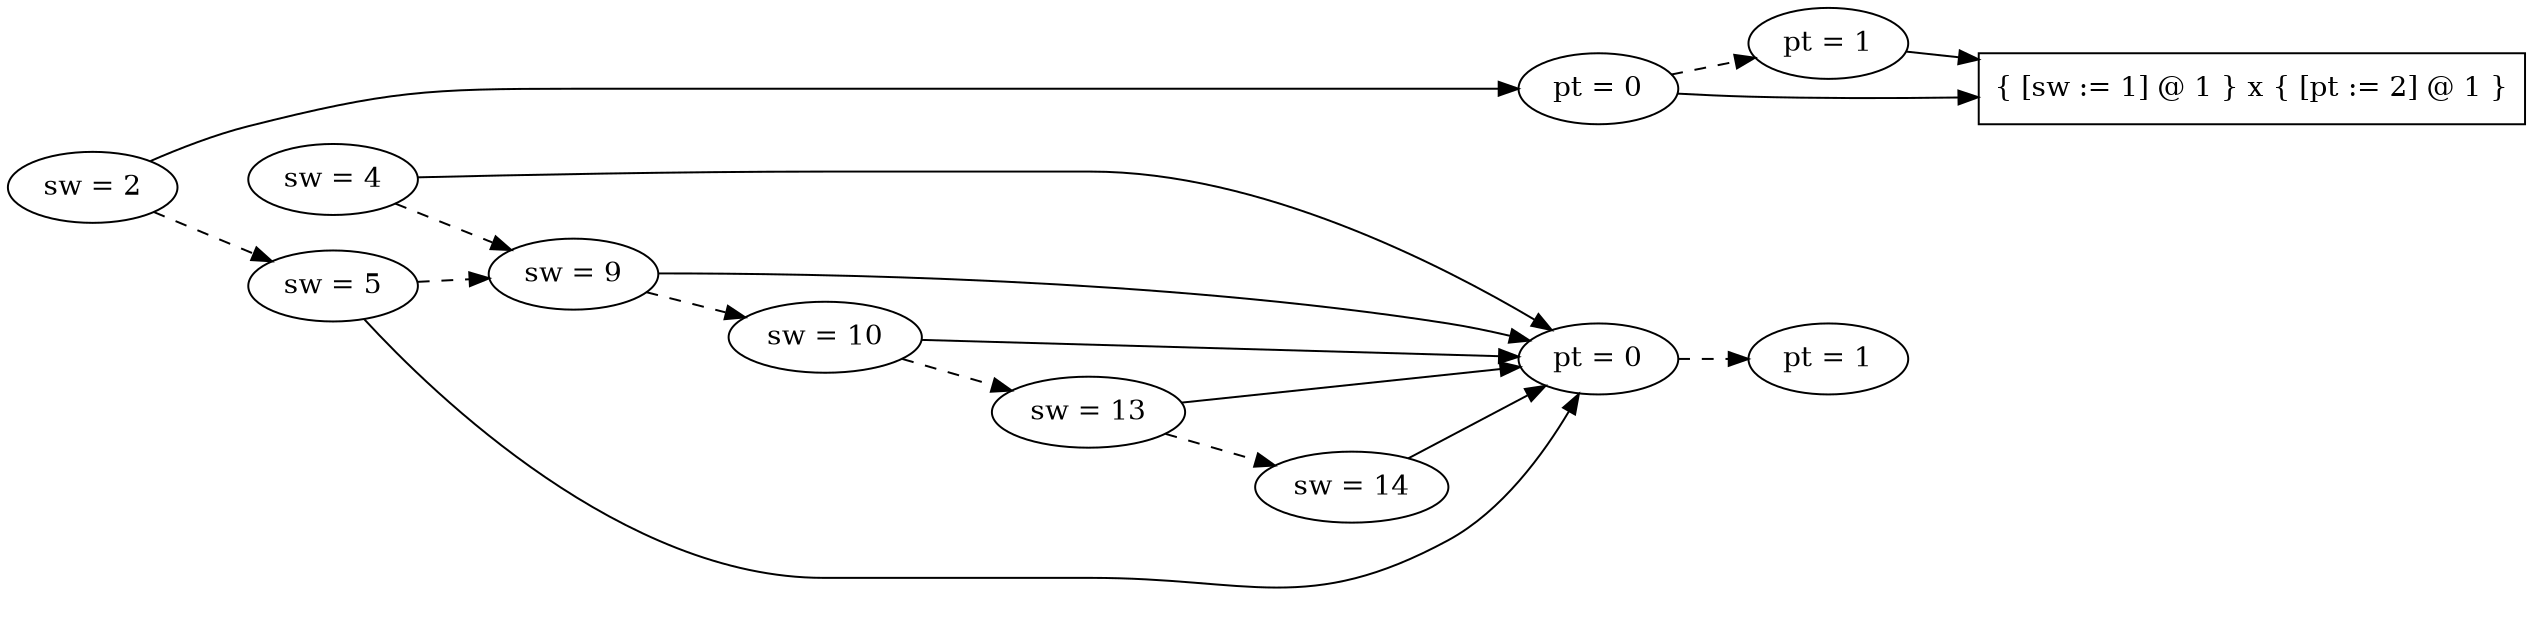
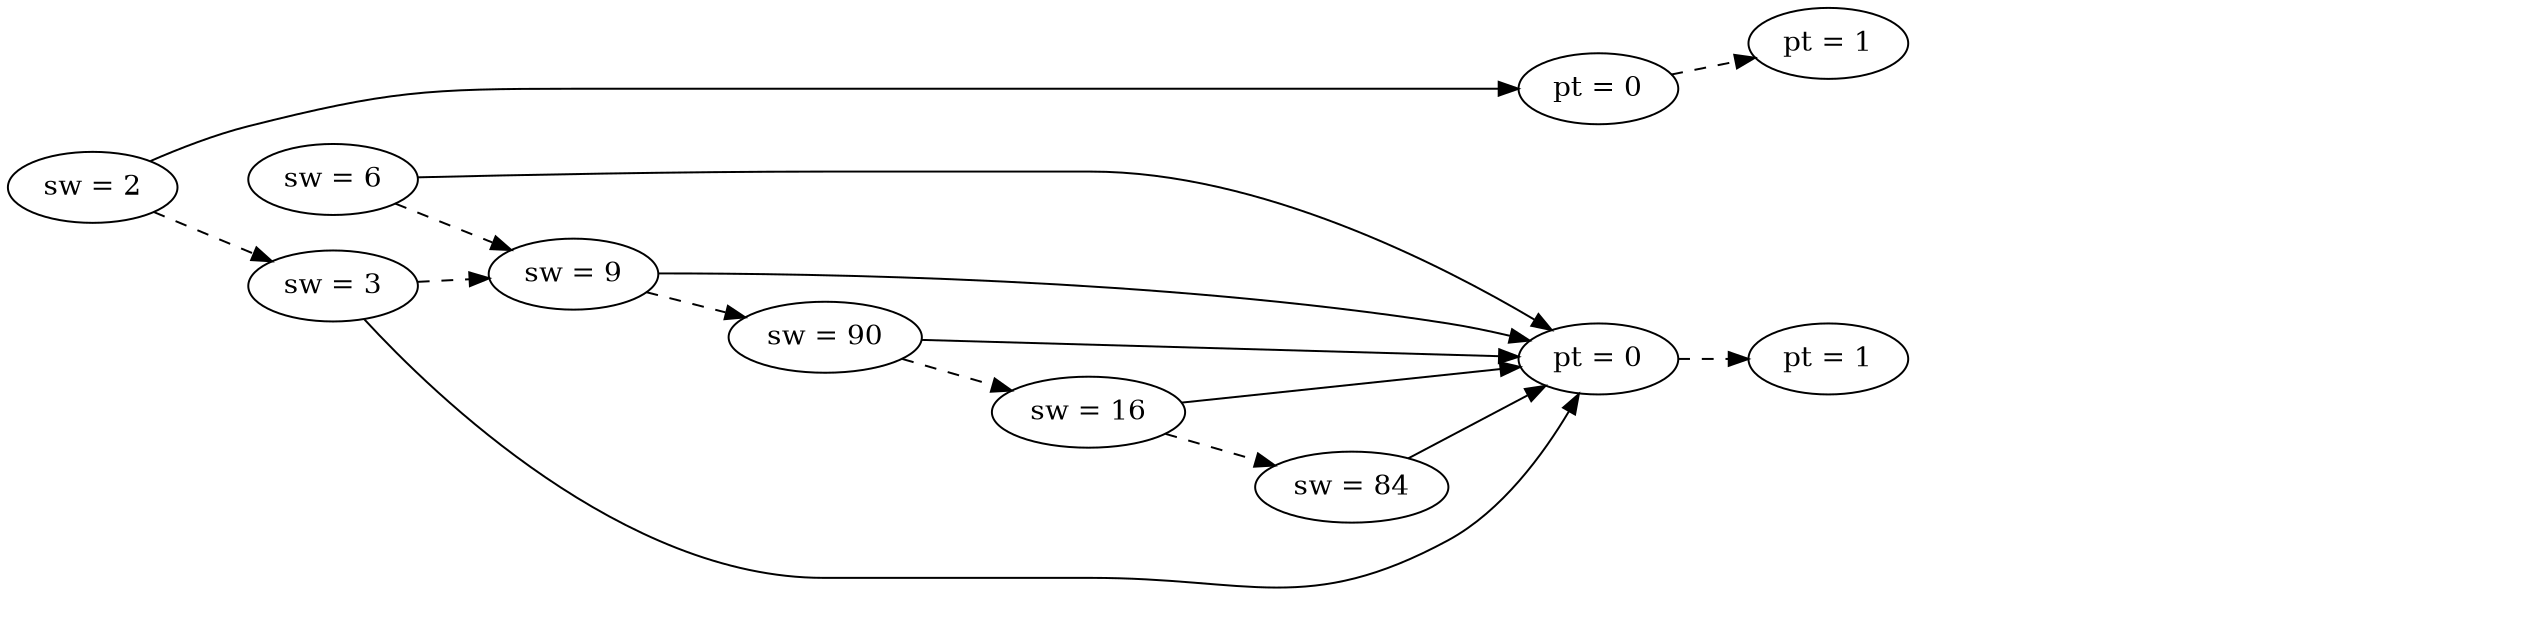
node "{ [sw := 1] @ 1 } x { [pt := 2] @ 1 }": removed
node "sw = 4": label "sw = 4" -> "sw = 6"
node "sw = 5": label "sw = 5" -> "sw = 3"
node "sw = 10": label "sw = 10" -> "sw = 90"
node "sw = 13": label "sw = 13" -> "sw = 16"
node "sw = 14": label "sw = 14" -> "sw = 84"
